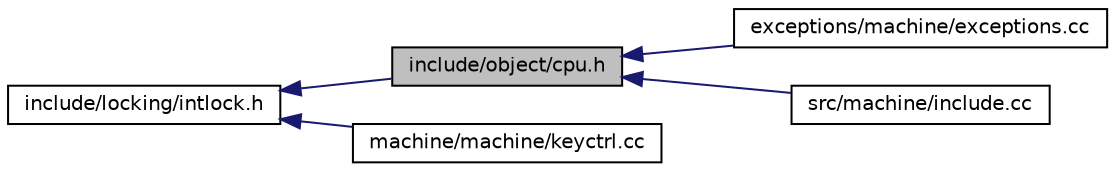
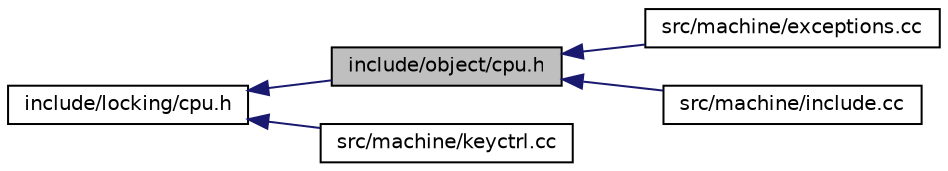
node "exceptions/machine/exceptions.cc": label "exceptions/machine/exceptions.cc" -> "src/machine/exceptions.cc"
node "include/locking/intlock.h": label "include/locking/intlock.h" -> "include/locking/cpu.h"
node "machine/machine/keyctrl.cc": label "machine/machine/keyctrl.cc" -> "src/machine/keyctrl.cc"
